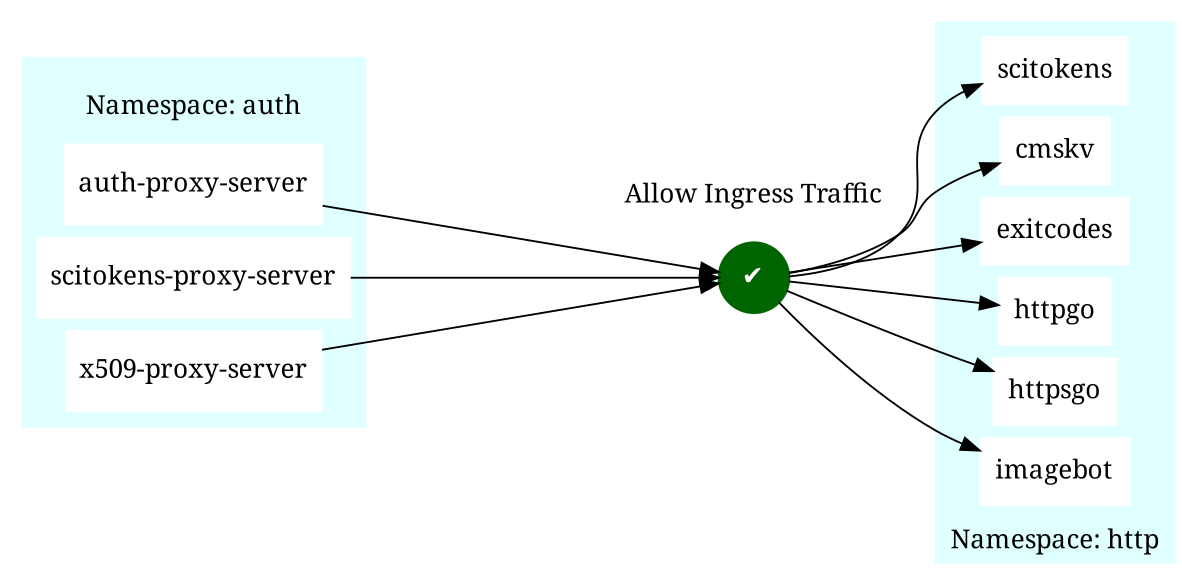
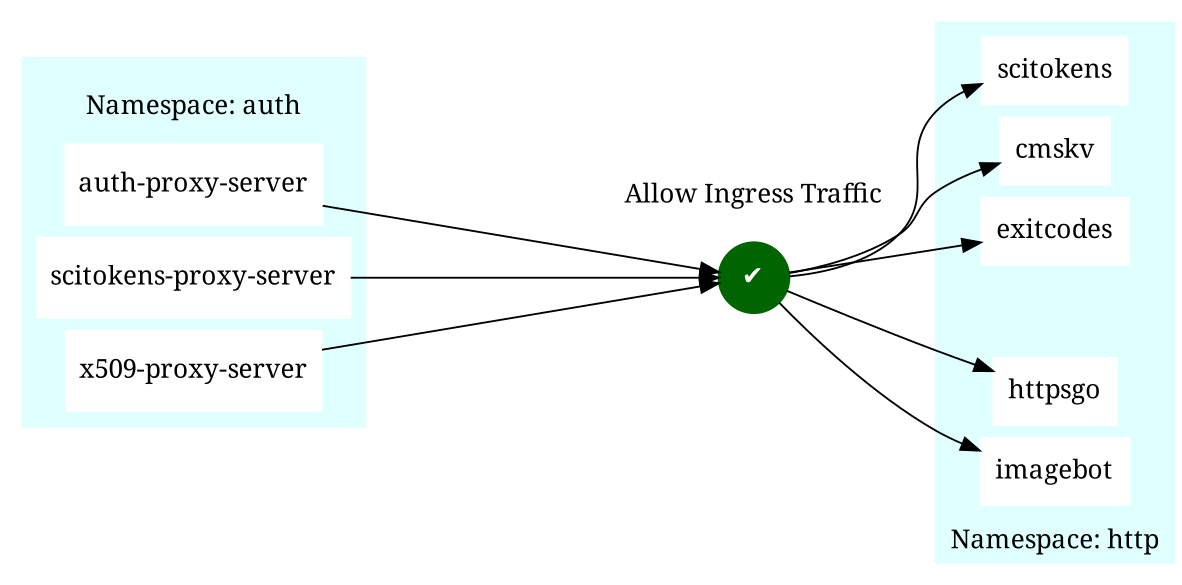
node "httpgo": removed
